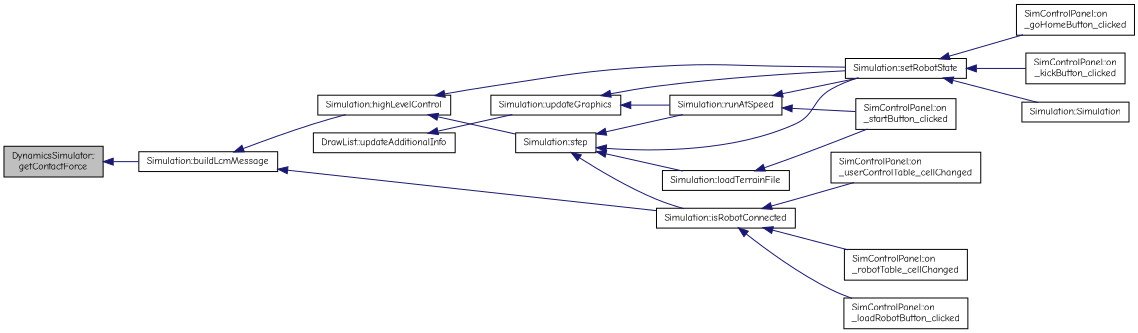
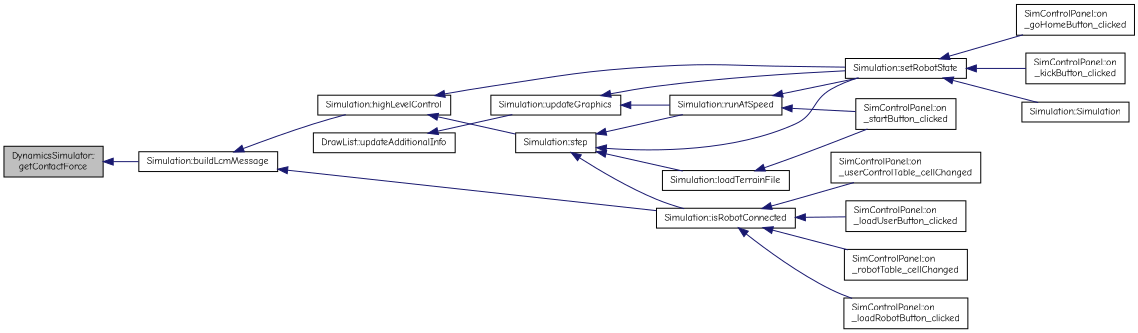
node "SimControlPanel::on _loadUserButton_clicked": added
